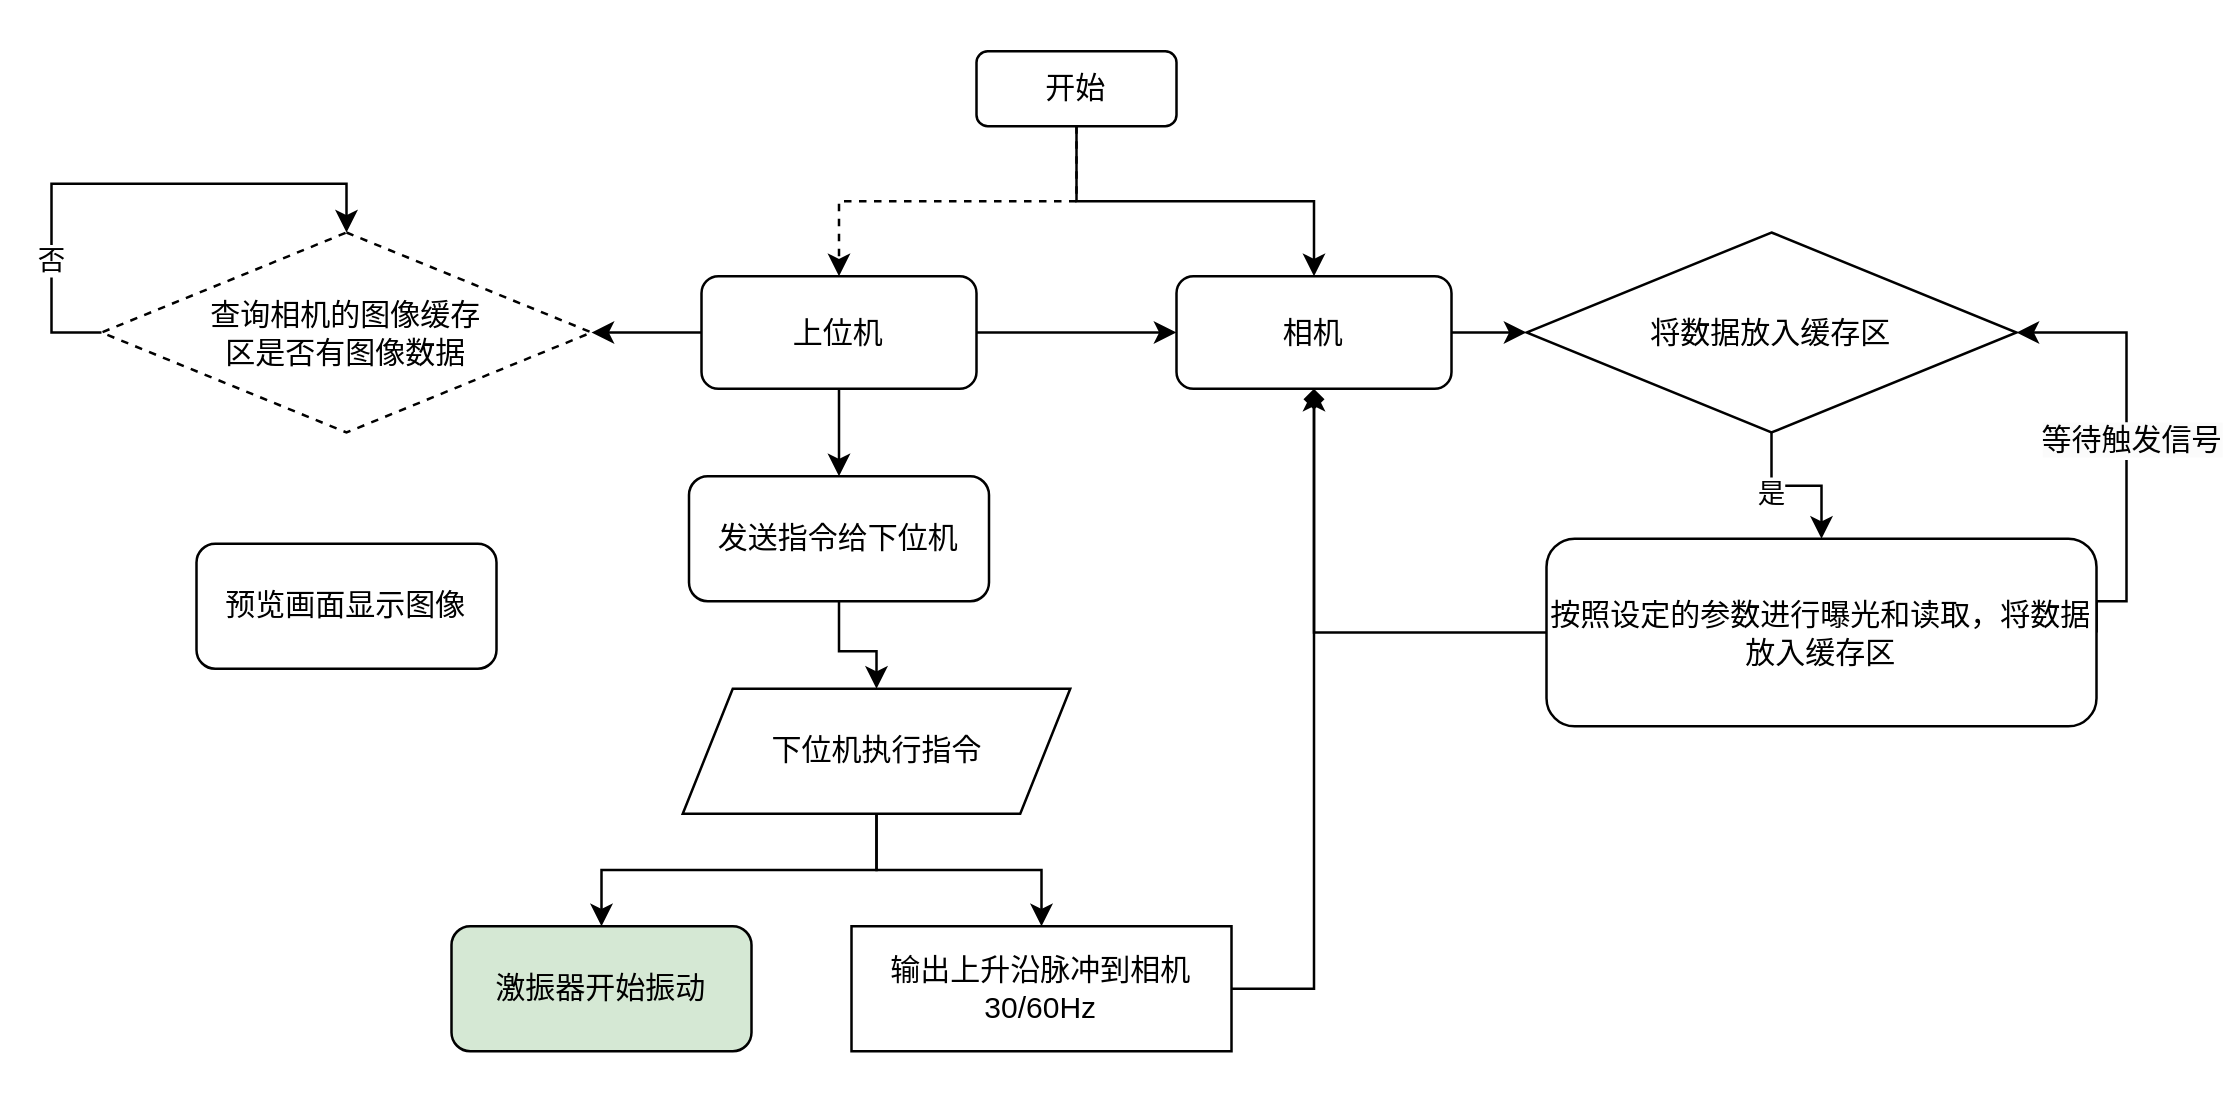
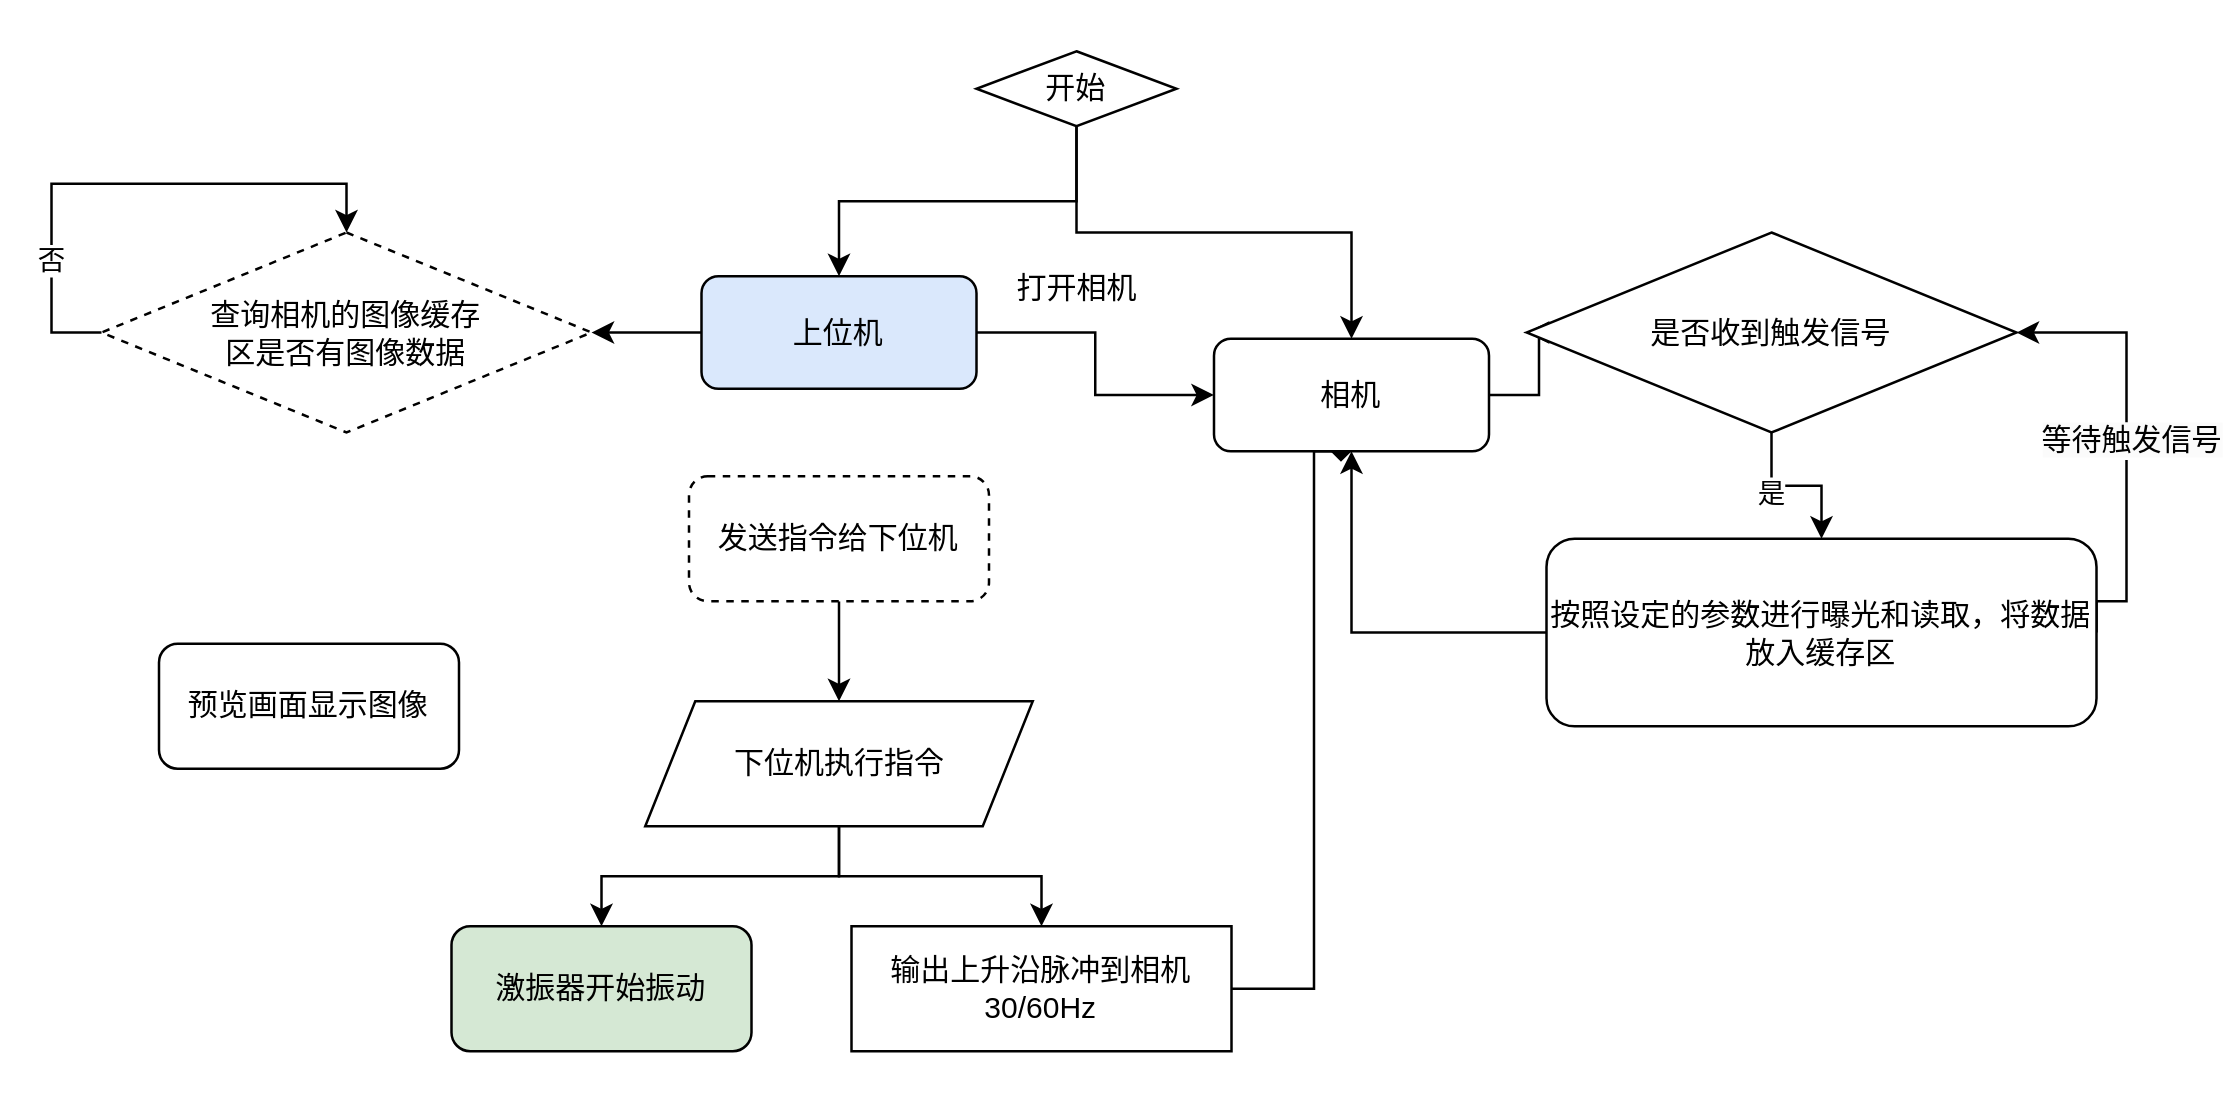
node "开始": shape rounded rectangle -> diamond
edge "开始" -> "上位机": style dashed -> solid
node "打开相机": added
node "上位机": fillcolor #ffffff -> #dae8fc
node "相机": moved (1314, 333) -> (1351, 395)
node "将数据放入缓存区": label "将数据放入缓存区" -> "是否收到触发信号"
edge "上位机" -> "发送指令给下位机": removed
node "发送指令给下位机": style solid -> dashed
node "预览画面显示图像": moved (346, 606) -> (309, 706)
node "下位机执行指令": moved (876, 751) -> (839, 764)
